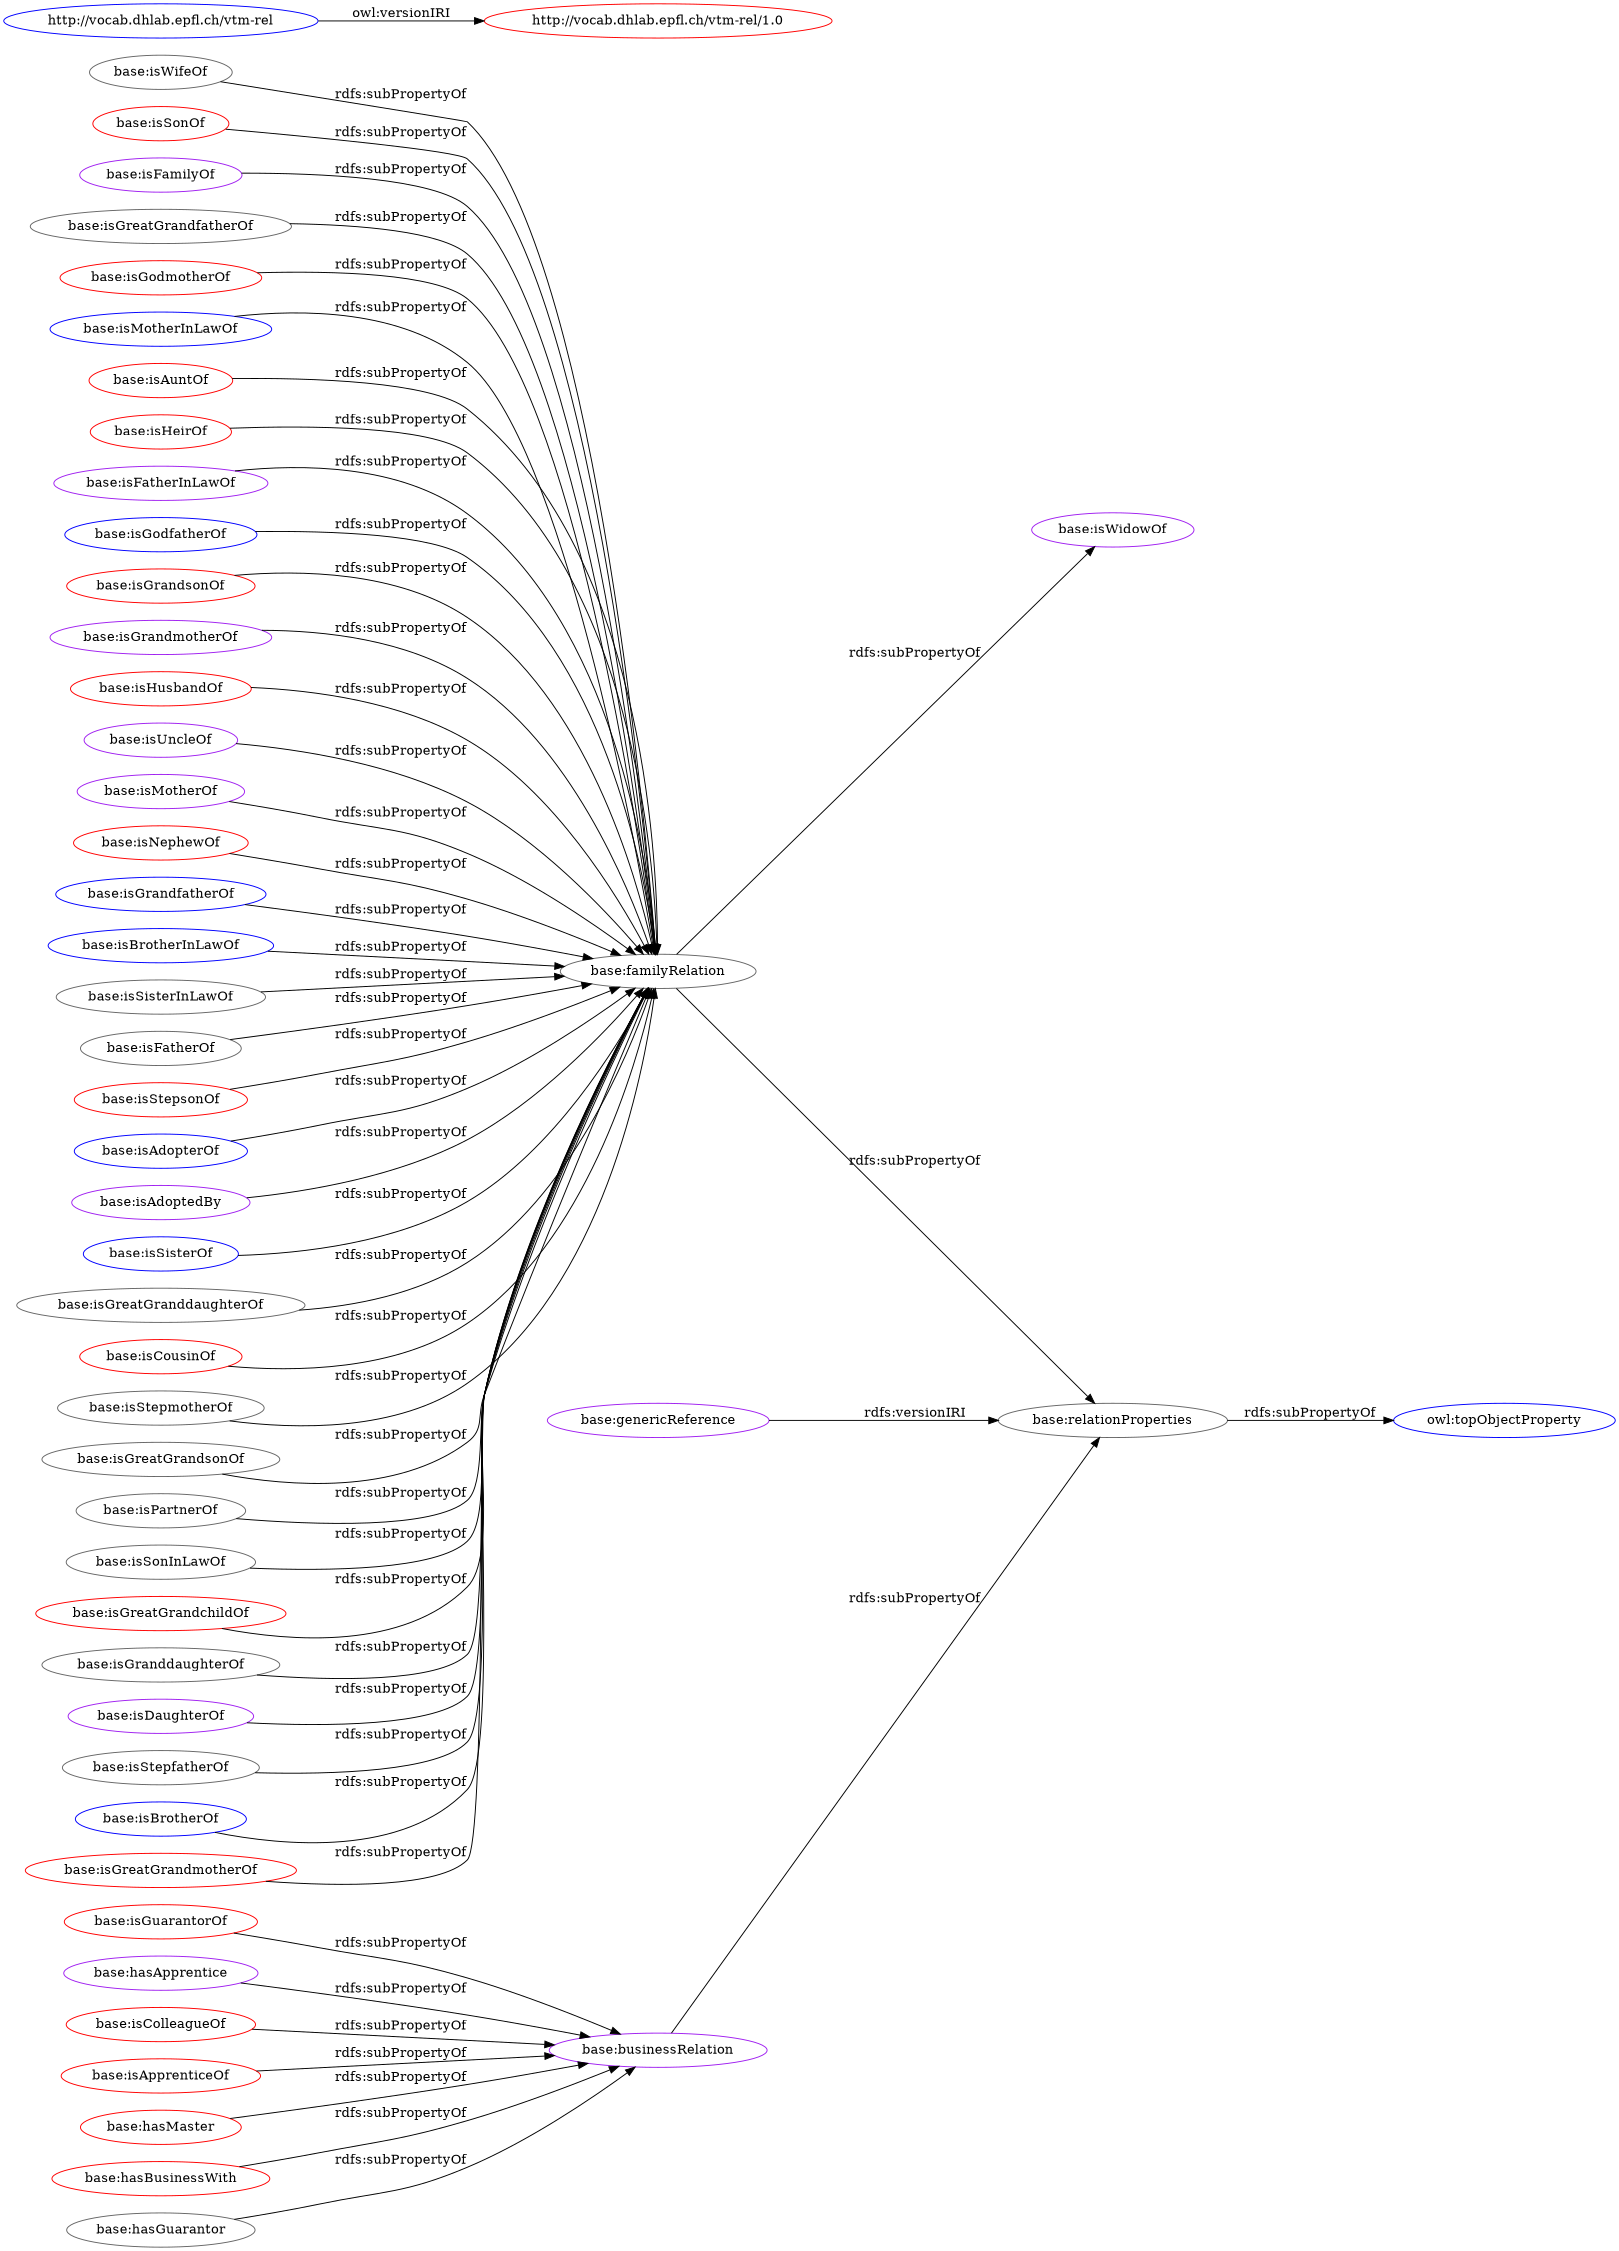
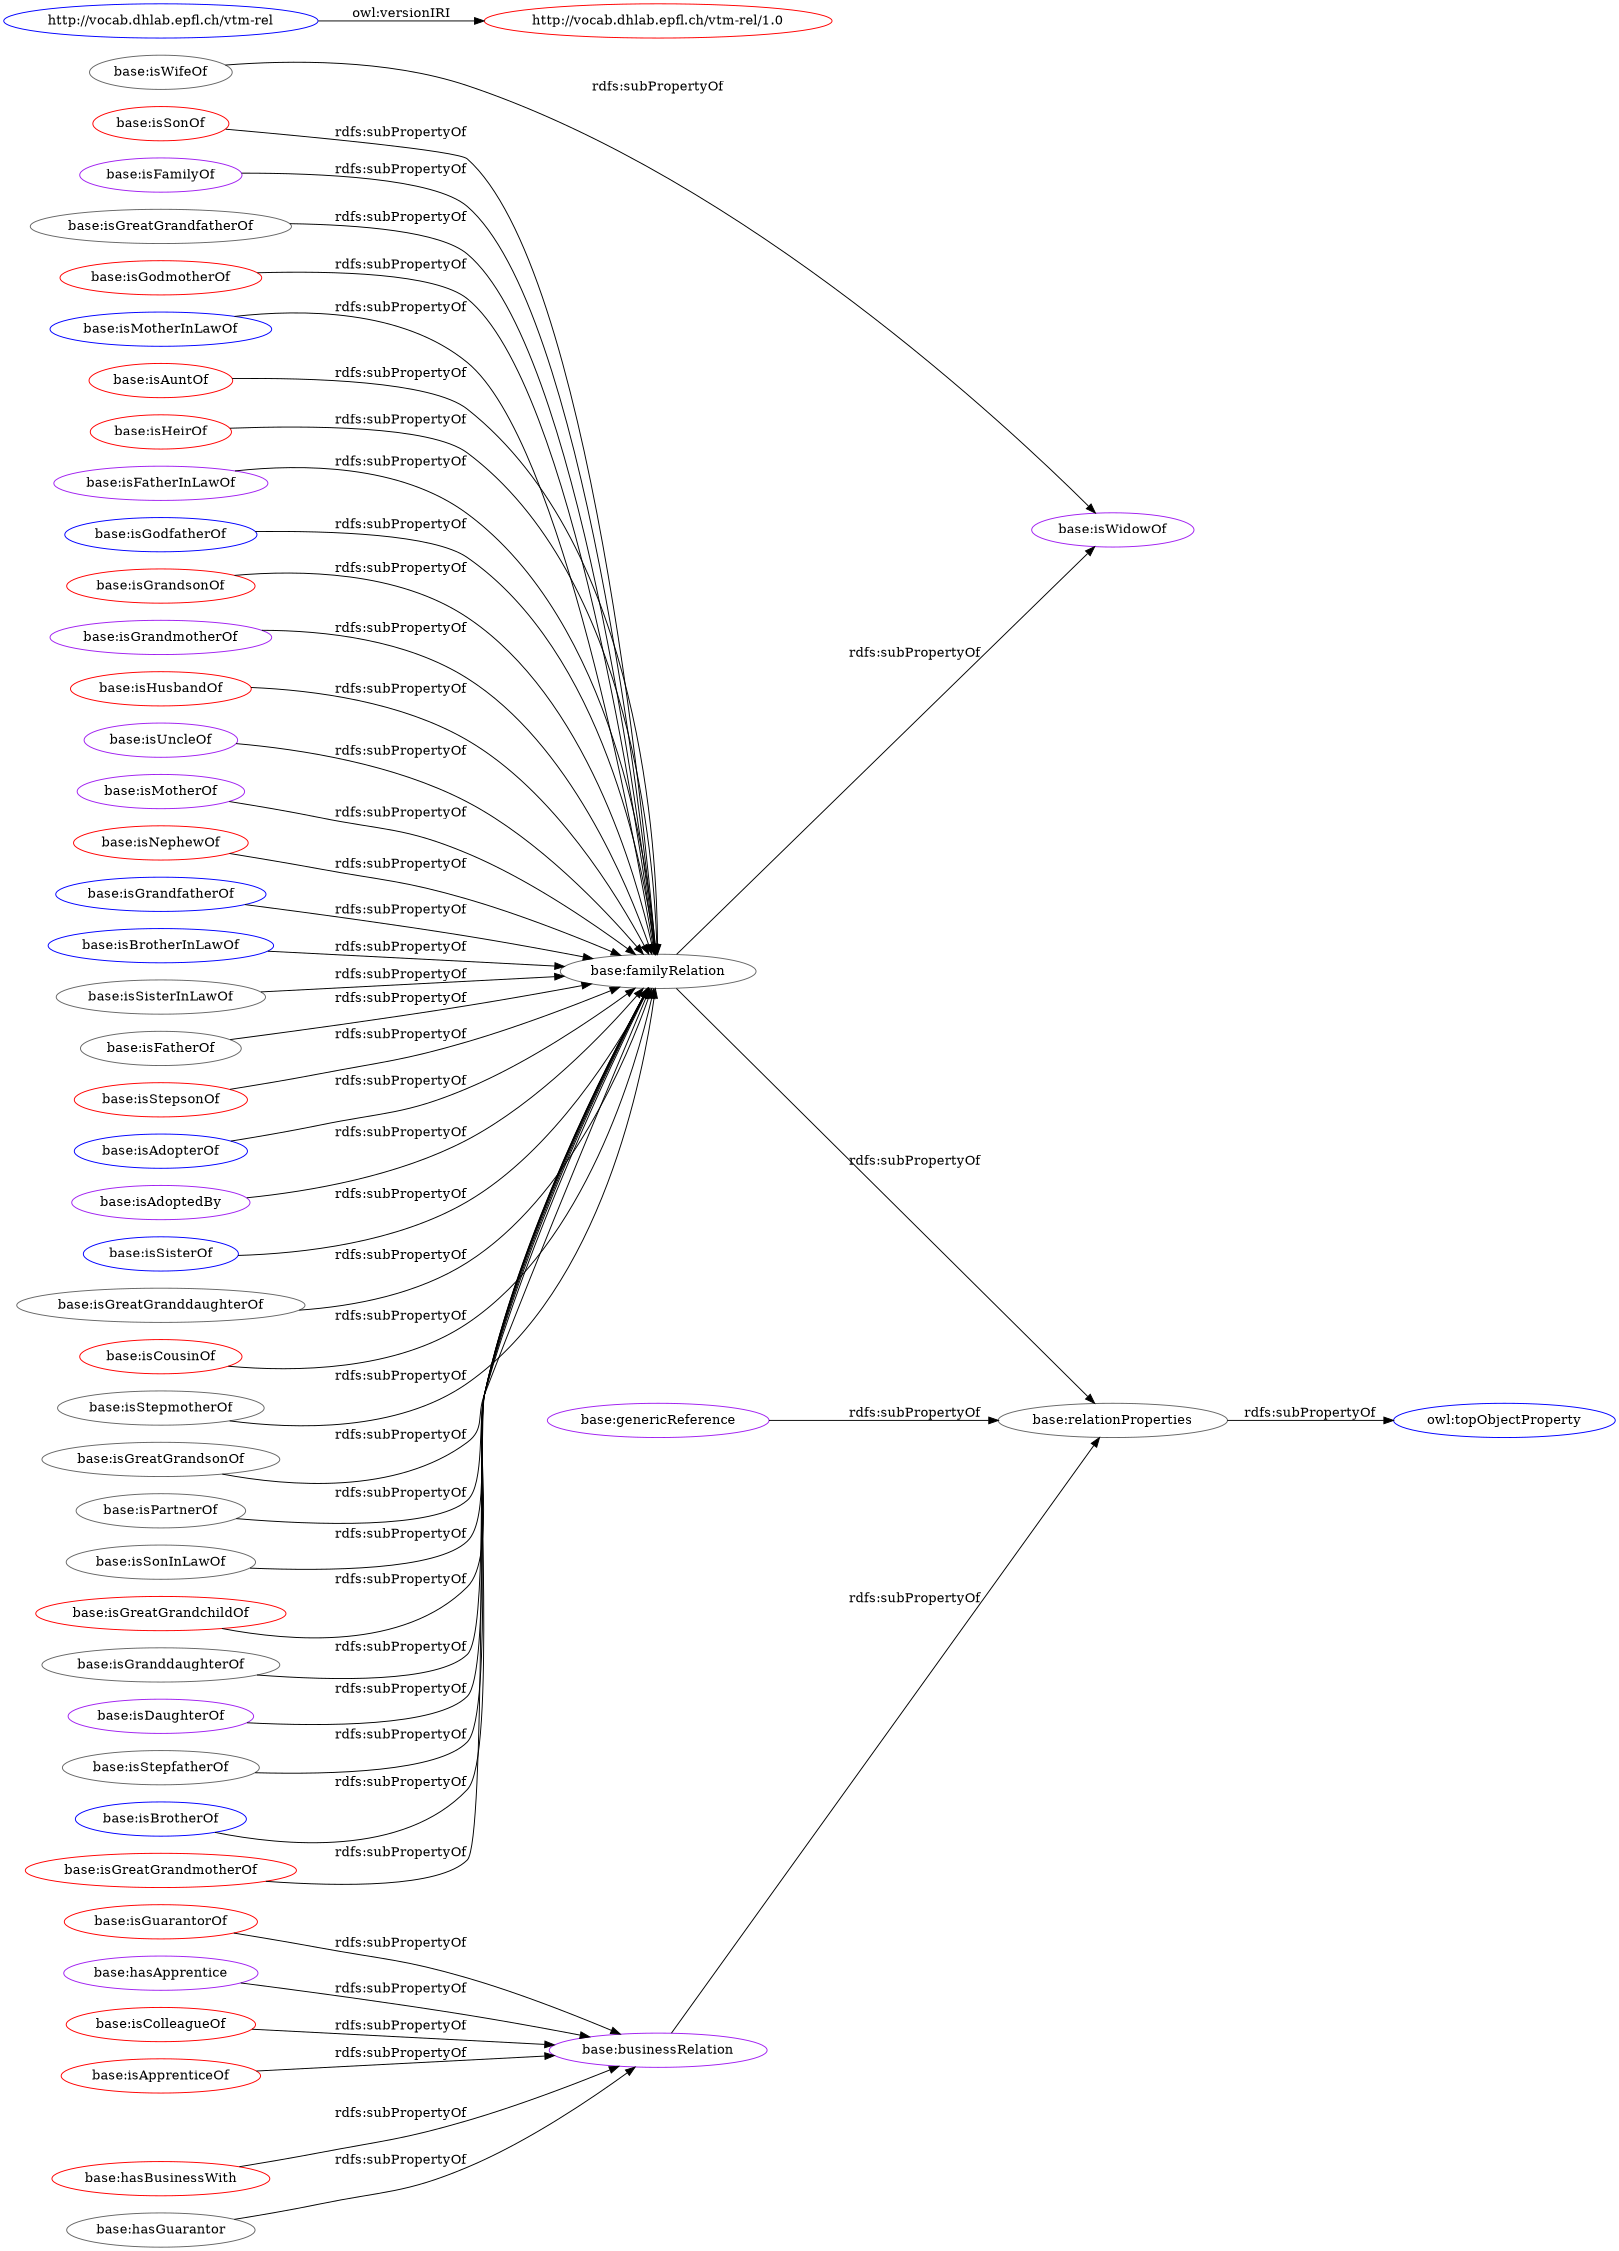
edge "base:isWifeOf" -> "base:familyRelation": now "base:isWifeOf" -> "base:isWidowOf"
edge "base:genericReference" -> "base:relationProperties": label "rdfs:versionIRI" -> "rdfs:subPropertyOf"
node "base:hasMaster": removed
